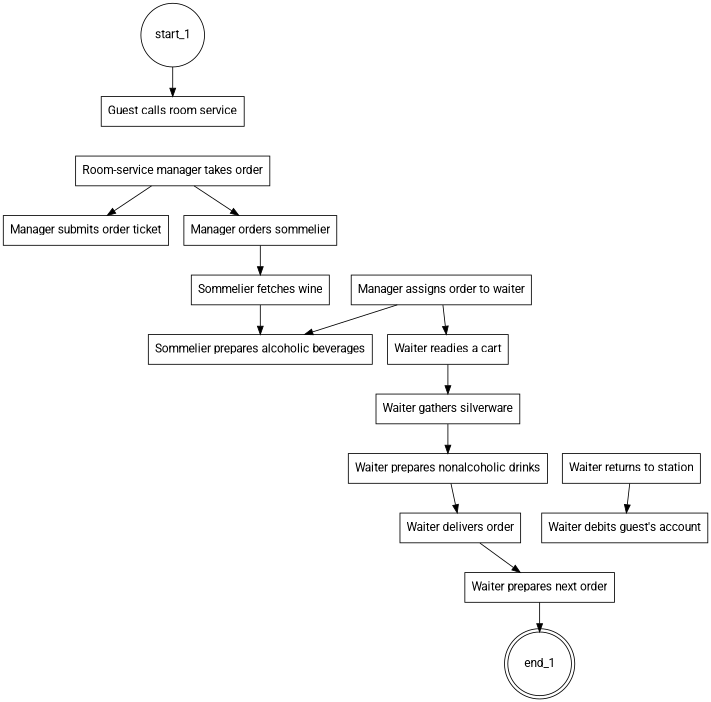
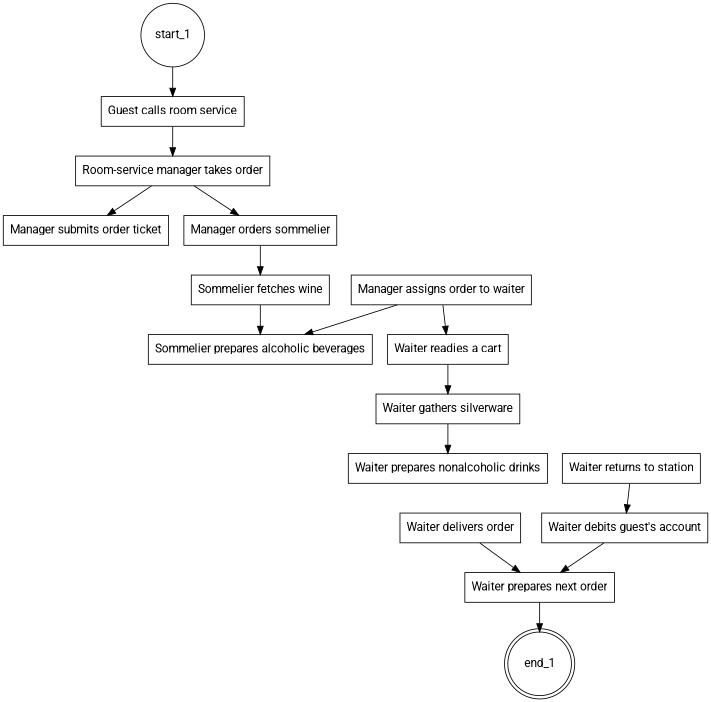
edge "Guest calls room service" -> "Room-service manager takes order": added
edge "Waiter prepares nonalcoholic drinks" -> "Waiter delivers order": removed
edge "Waiter debits guest's account" -> "Waiter prepares next order": added
